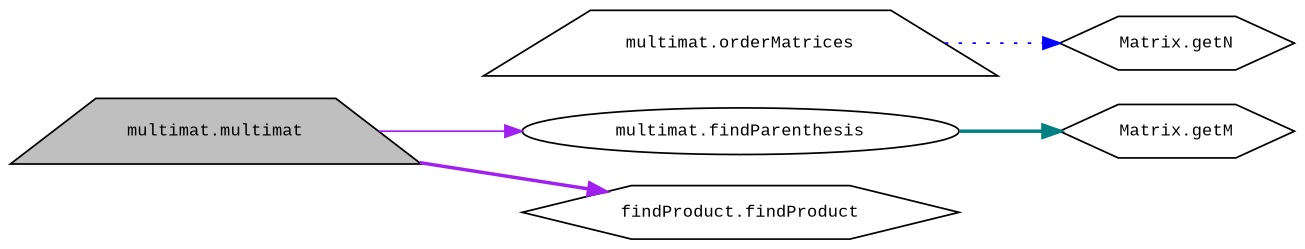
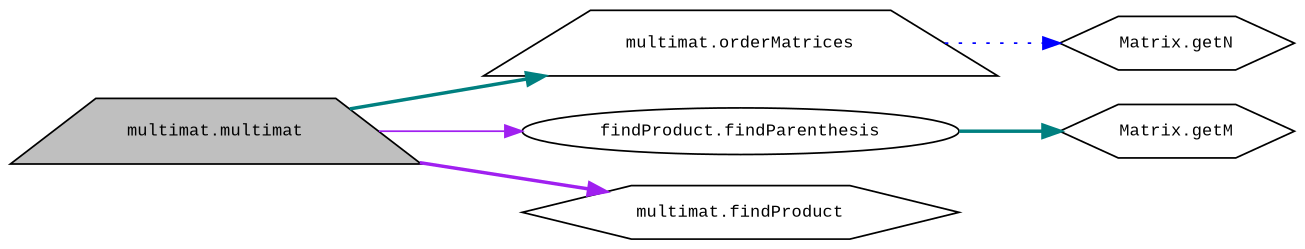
edge "multimat.multimat" -> "multimat.orderMatrices": added
node "multimat.findParenthesis": label "multimat.findParenthesis" -> "findProduct.findParenthesis"
node "findProduct.findProduct": label "findProduct.findProduct" -> "multimat.findProduct"
